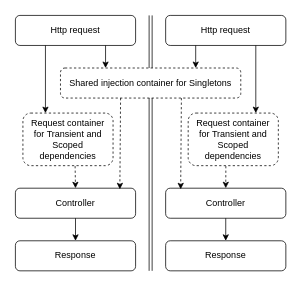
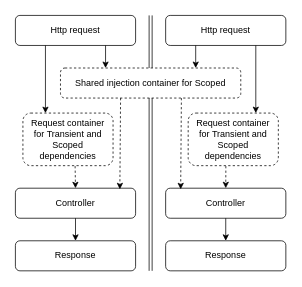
node "Shared injection container for Singletons": label "Shared injection container for Singletons" -> "Shared injection container for Scoped"
